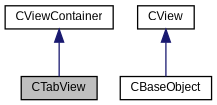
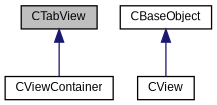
edge "CTabView" -> "CViewContainer": reversed
edge "CBaseObject" -> "CView": reversed
